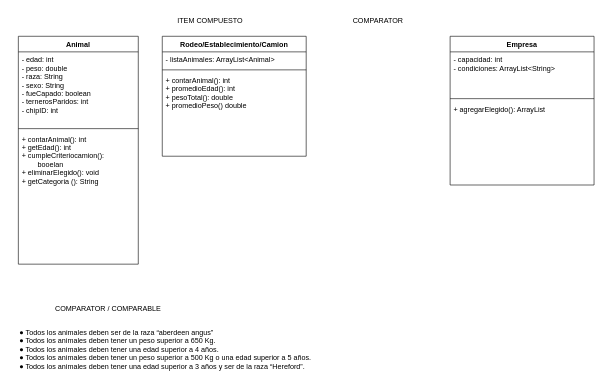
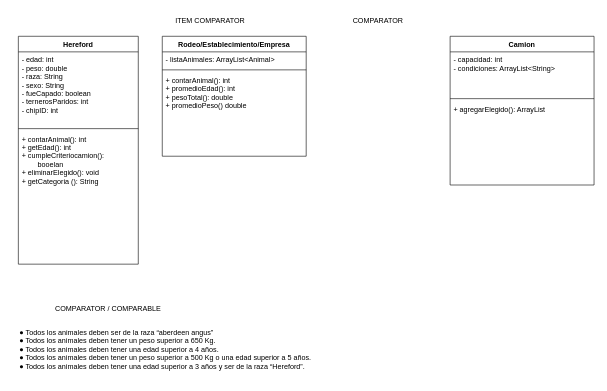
node "ITEM COMPUESTO": label "ITEM COMPUESTO" -> "ITEM COMPARATOR"
node "Animal": label "Animal" -> "Hereford"
node "Rodeo/Establecimiento/Camion": label "Rodeo/Establecimiento/Camion" -> "Rodeo/Establecimiento/Empresa"
node "Empresa": label "Empresa" -> "Camion"
